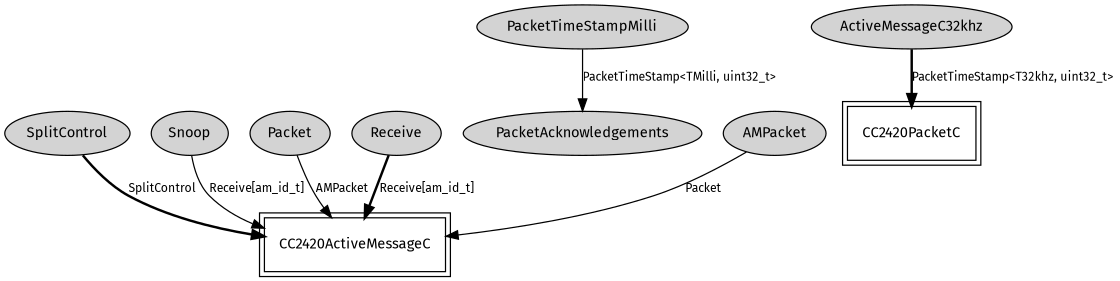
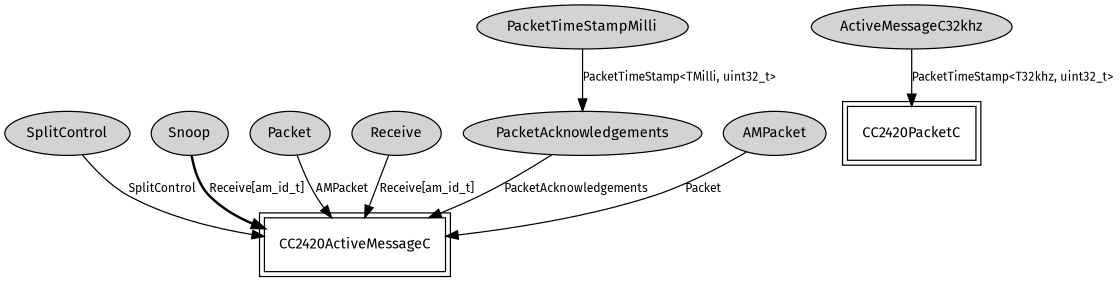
edge "ActiveMessageC32khz" -> "CC2420PacketC": style bold -> solid
edge "Receive" -> "CC2420ActiveMessageC": style bold -> solid
edge "PacketAcknowledgements" -> "CC2420ActiveMessageC": added, label "PacketAcknowledgements"
edge "Snoop" -> "CC2420ActiveMessageC": style solid -> bold
edge "SplitControl" -> "CC2420ActiveMessageC": style bold -> solid
